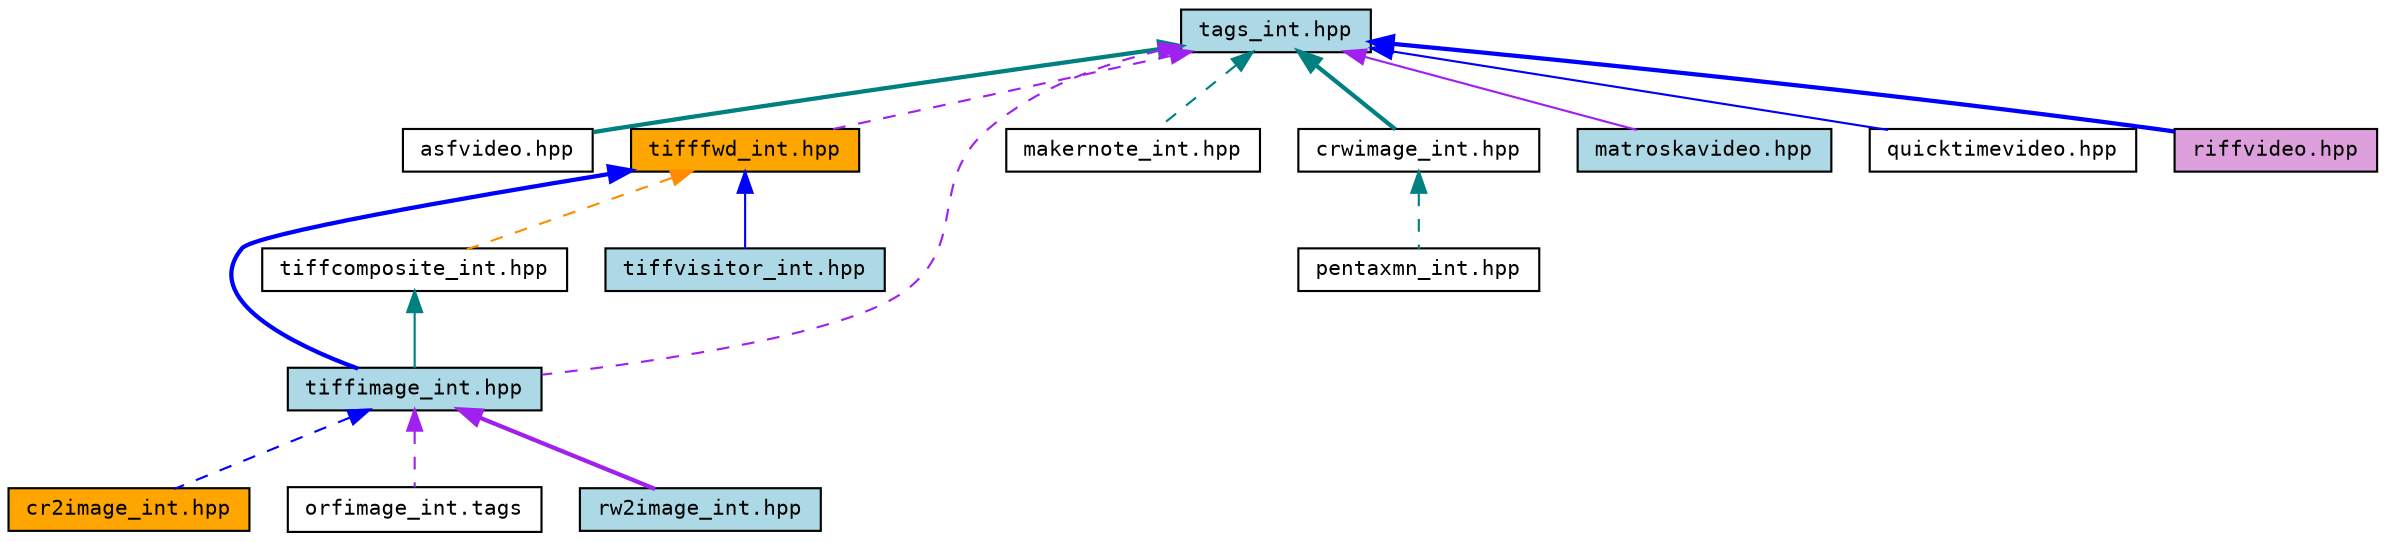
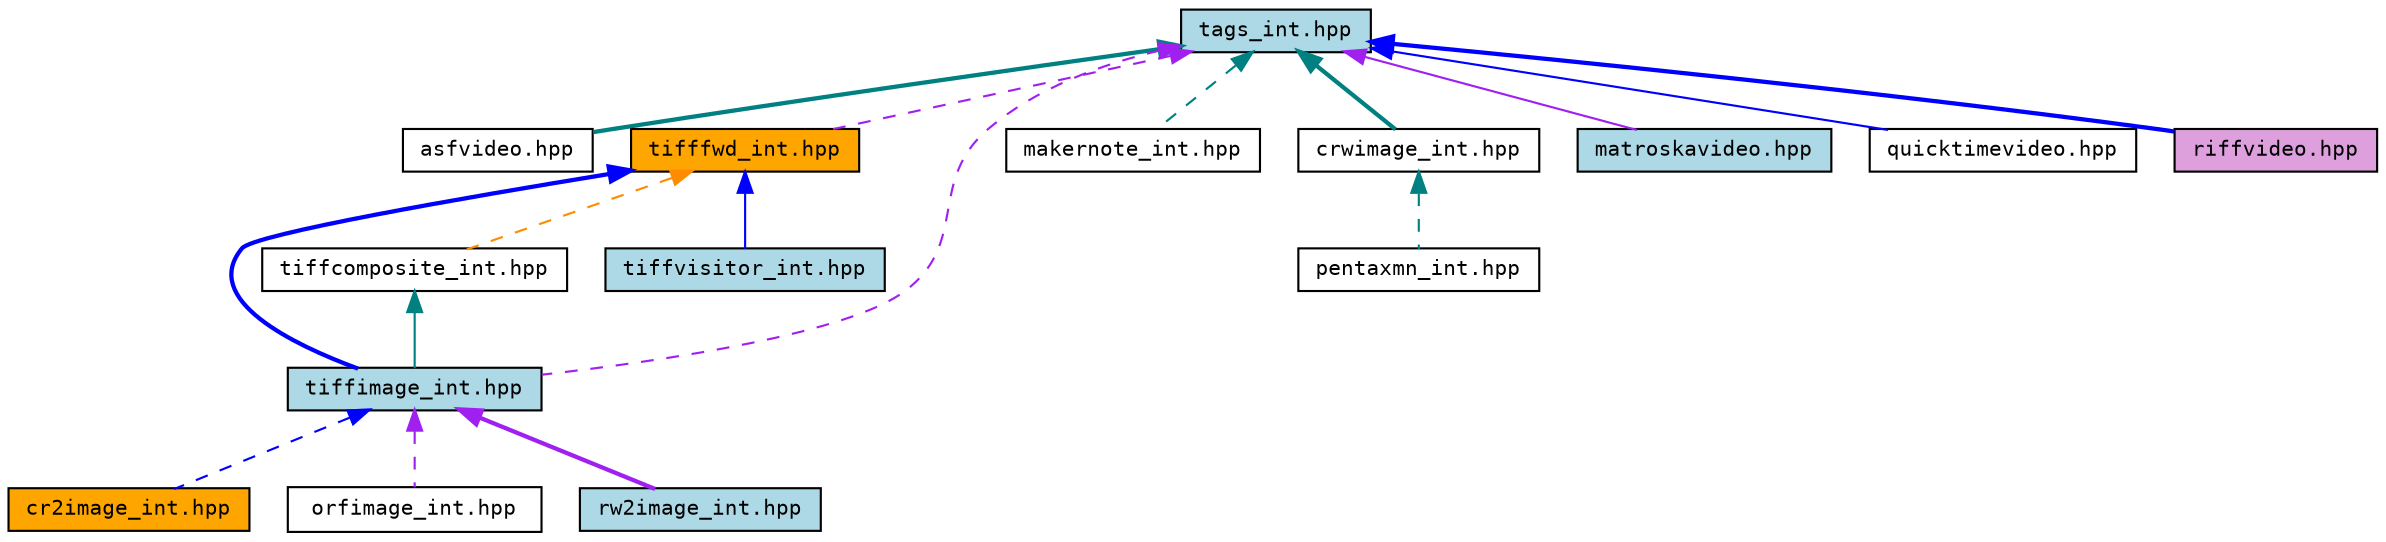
node "orfimage_int.tags": label "orfimage_int.tags" -> "orfimage_int.hpp"
